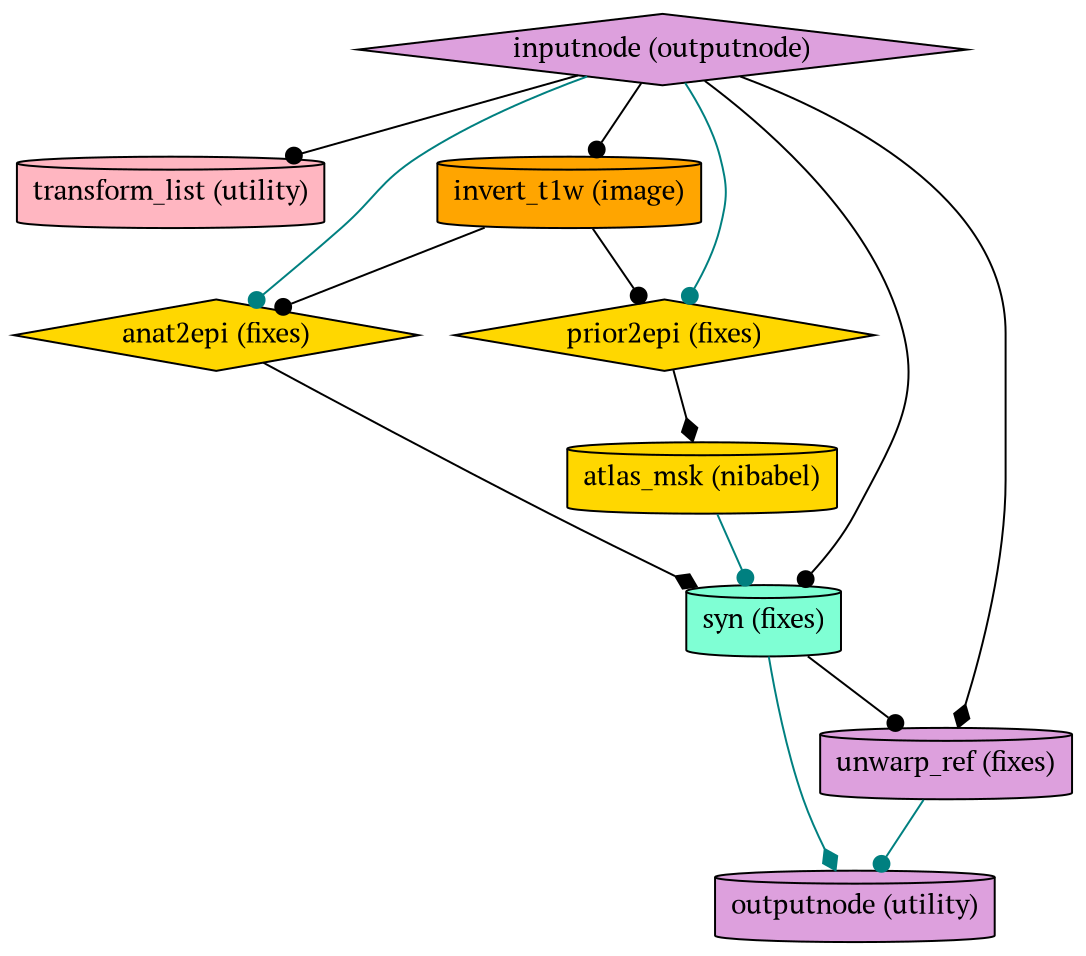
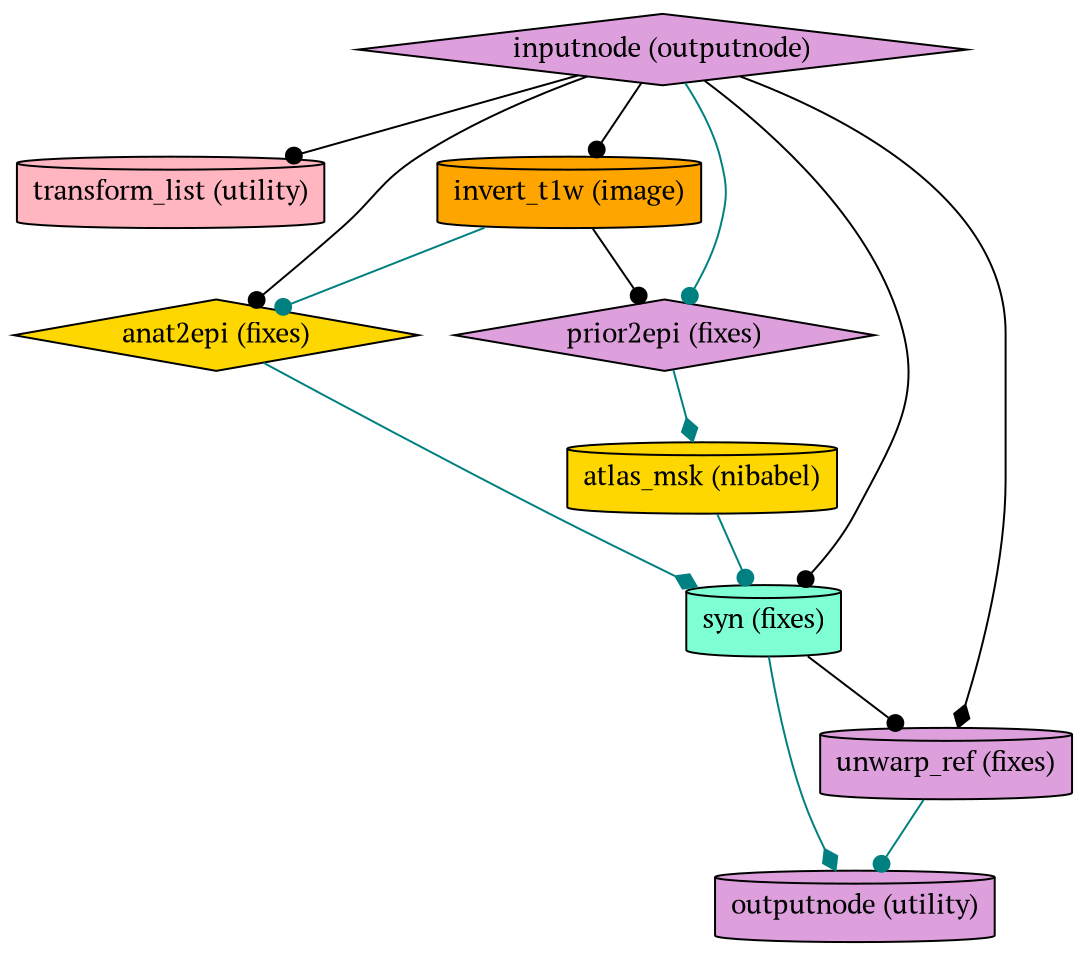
edge "inputnode (outputnode)" -> "anat2epi (fixes)": color teal -> black
edge "invert_t1w (image)" -> "anat2epi (fixes)": color black -> teal
node "prior2epi (fixes)": fillcolor gold -> plum
edge "prior2epi (fixes)" -> "atlas_msk (nibabel)": color black -> teal
edge "anat2epi (fixes)" -> "syn (fixes)": color black -> teal
